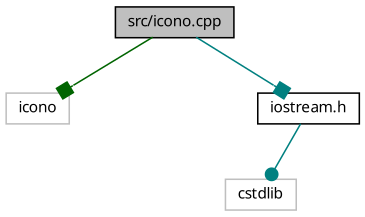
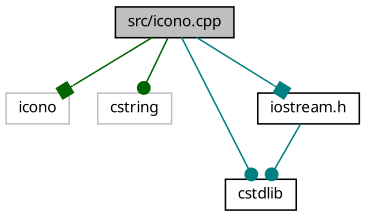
edge "src/icono.cpp" -> "cstdlib": added
node "cstring": added
node "cstdlib": color grey75 -> black
